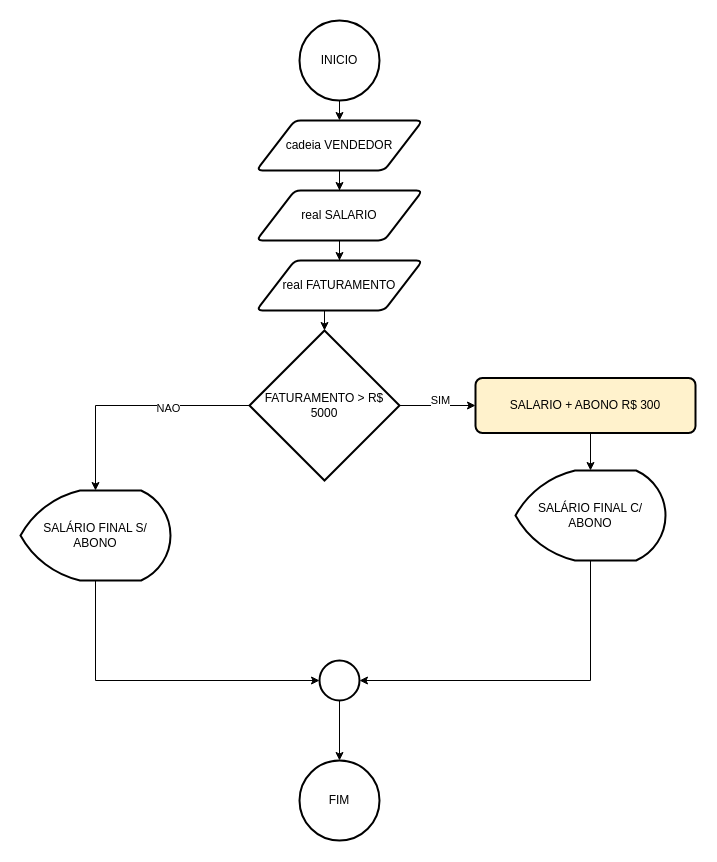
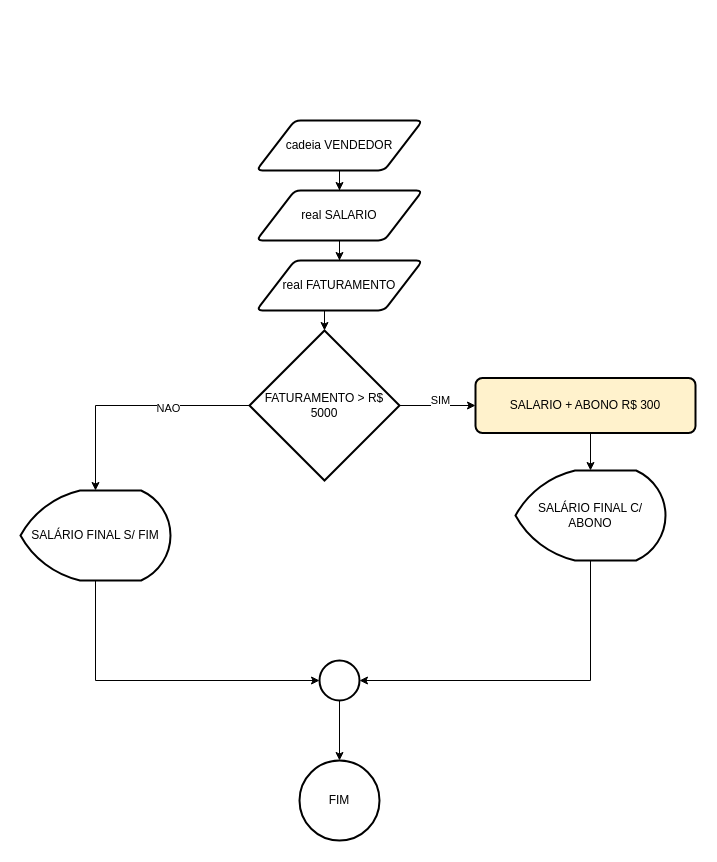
node "INICIO": removed
edge "INICIO" -> "cadeia VENDEDOR": removed
node "SALÁRIO FINAL S/ ABONO": label "SALÁRIO FINAL S/ ABONO" -> "SALÁRIO FINAL S/ FIM"
